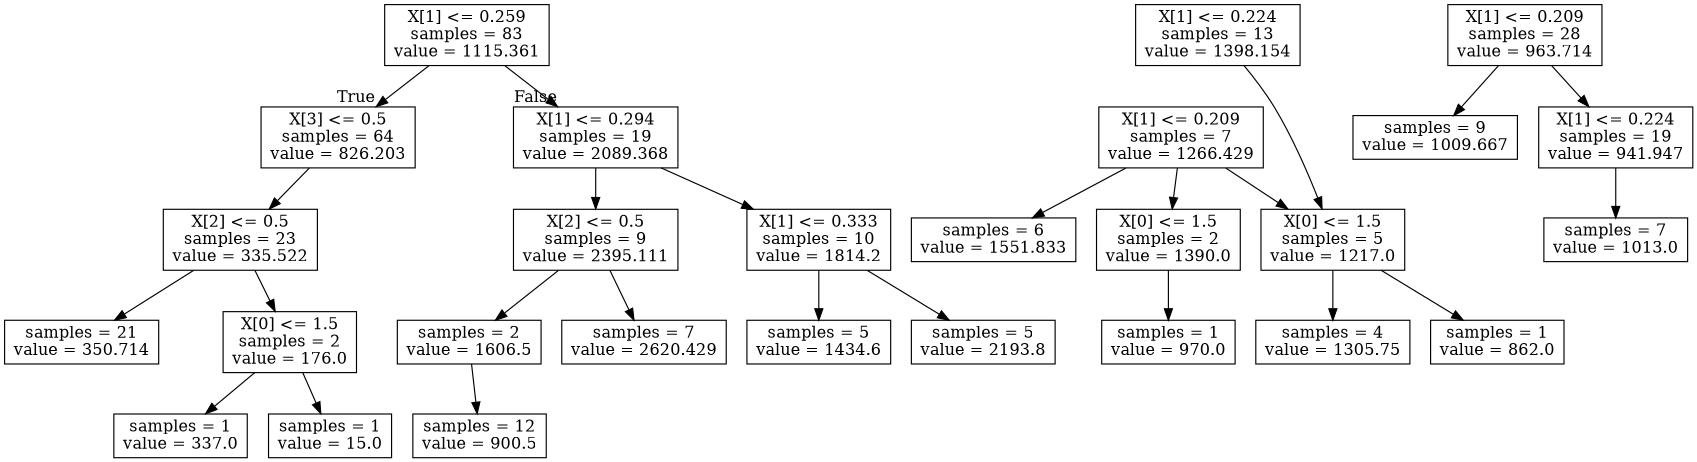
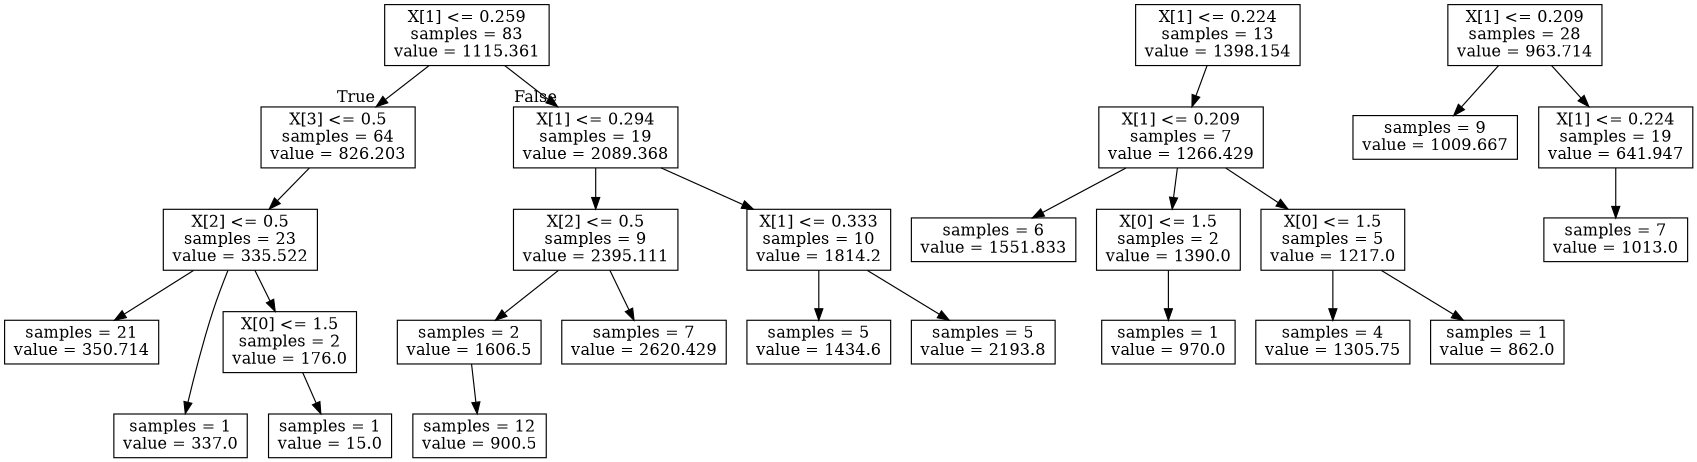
edge "X[1] <= 0.224 samples = 13 value = 1398.154" -> "X[0] <= 1.5 samples = 5 value = 1217.0": now "X[1] <= 0.224 samples = 13 value = 1398.154" -> "X[1] <= 0.209 samples = 7 value = 1266.429"
node "X[1] <= 0.224 samples = 19 value = 941.947": label "X[1] <= 0.224 samples = 19 value = 941.947" -> "X[1] <= 0.224 samples = 19 value = 641.947"
edge "X[0] <= 1.5 samples = 2 value = 176.0" -> "samples = 1 value = 337.0": now "X[2] <= 0.5 samples = 23 value = 335.522" -> "samples = 1 value = 337.0"
